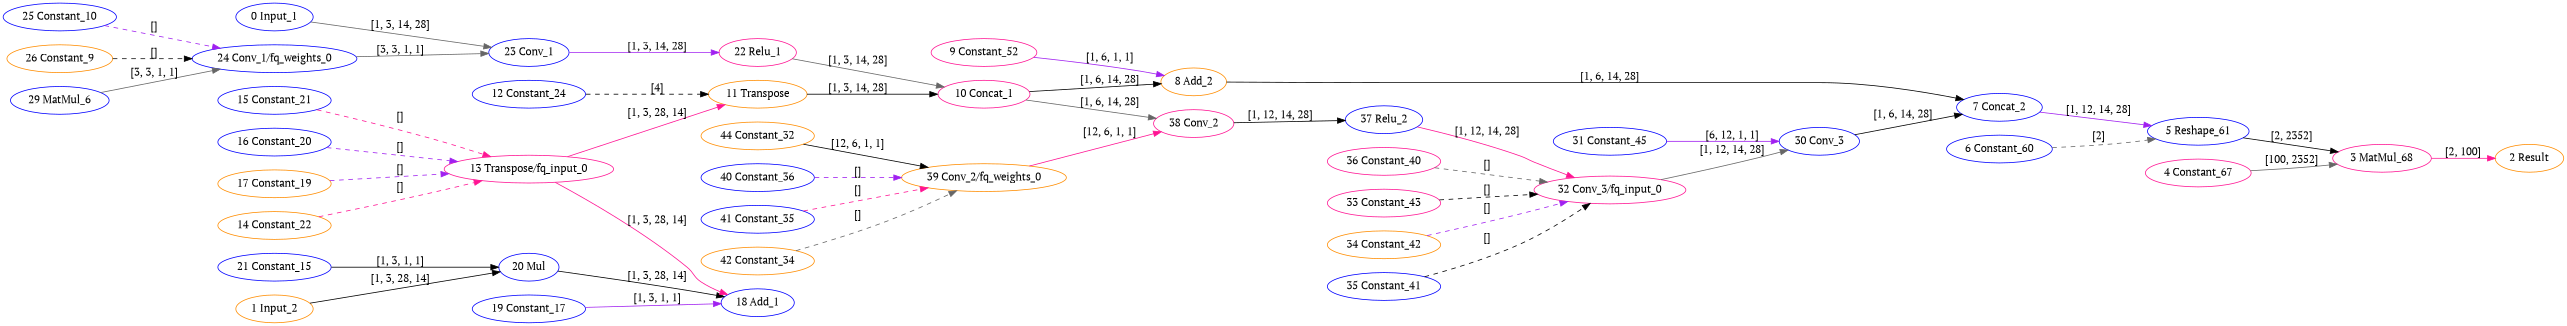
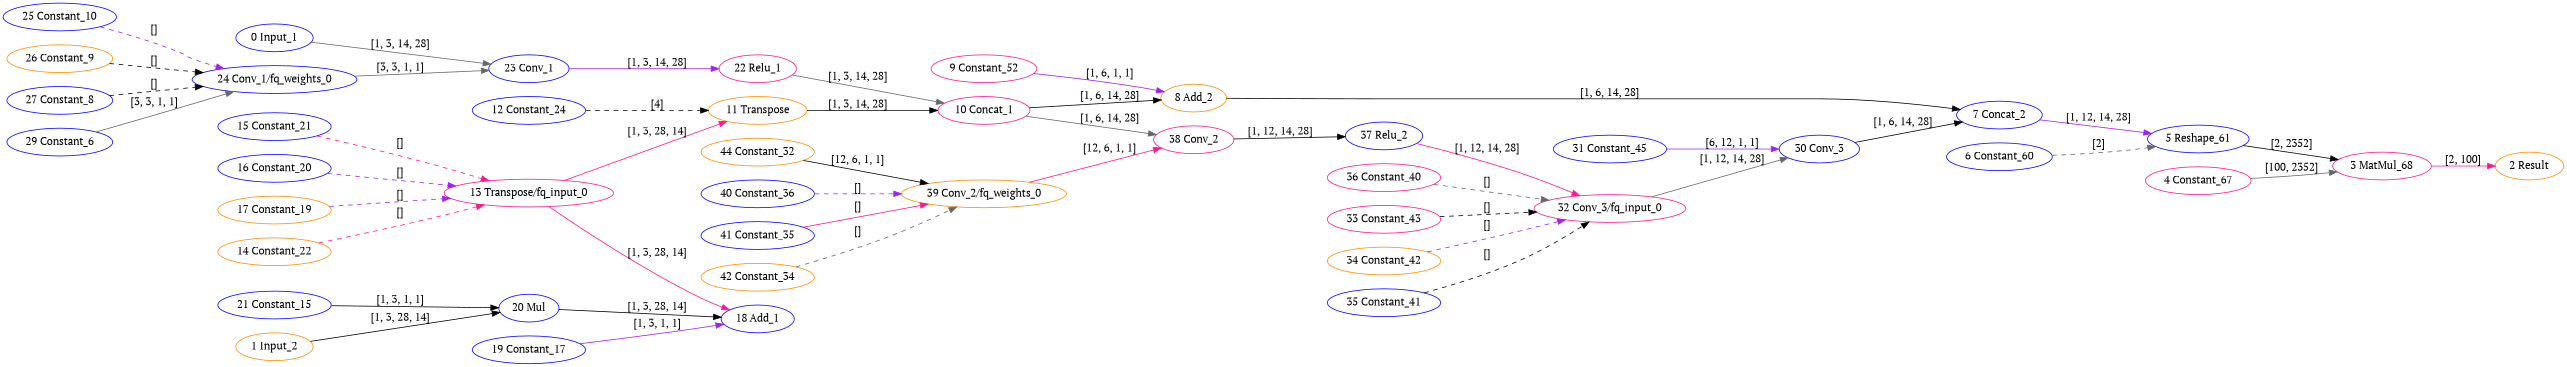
node "27 Constant_8": added
node "29 MatMul_6": label "29 MatMul_6" -> "29 Constant_6"
edge "41 Constant_35" -> "39 Conv_2/fq_weights_0": style dashed -> solid
